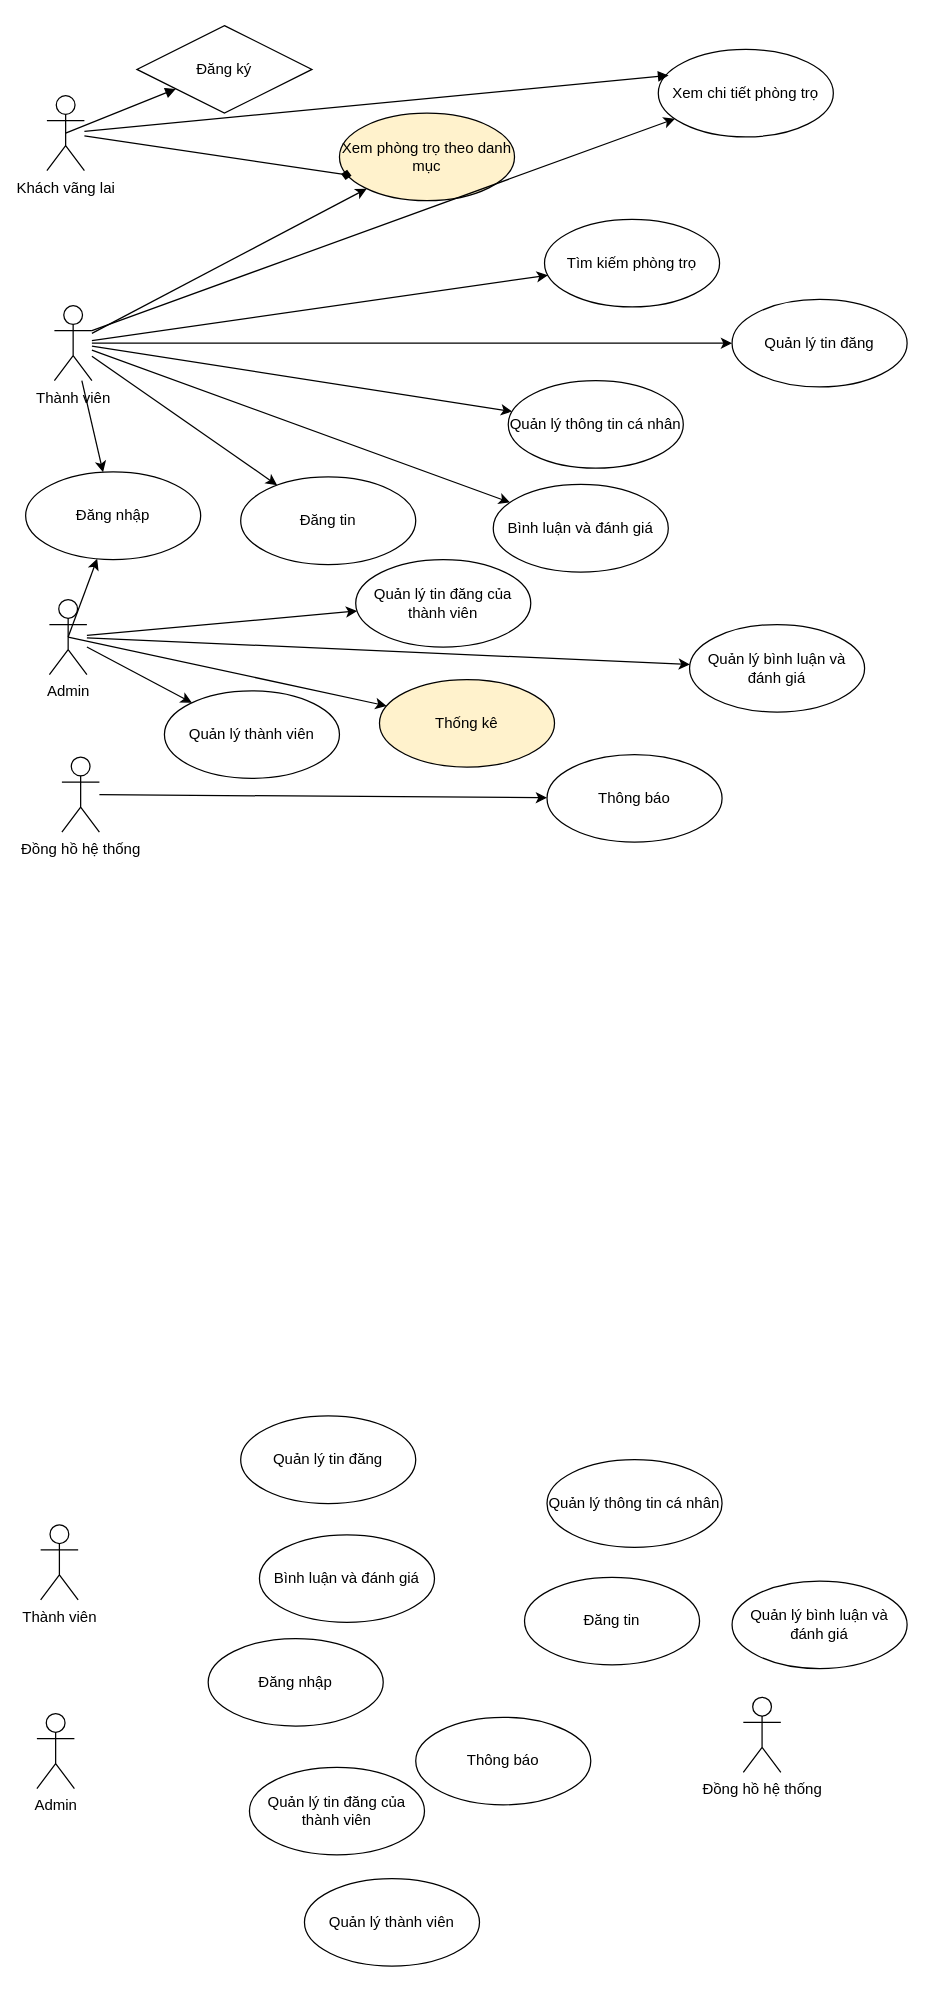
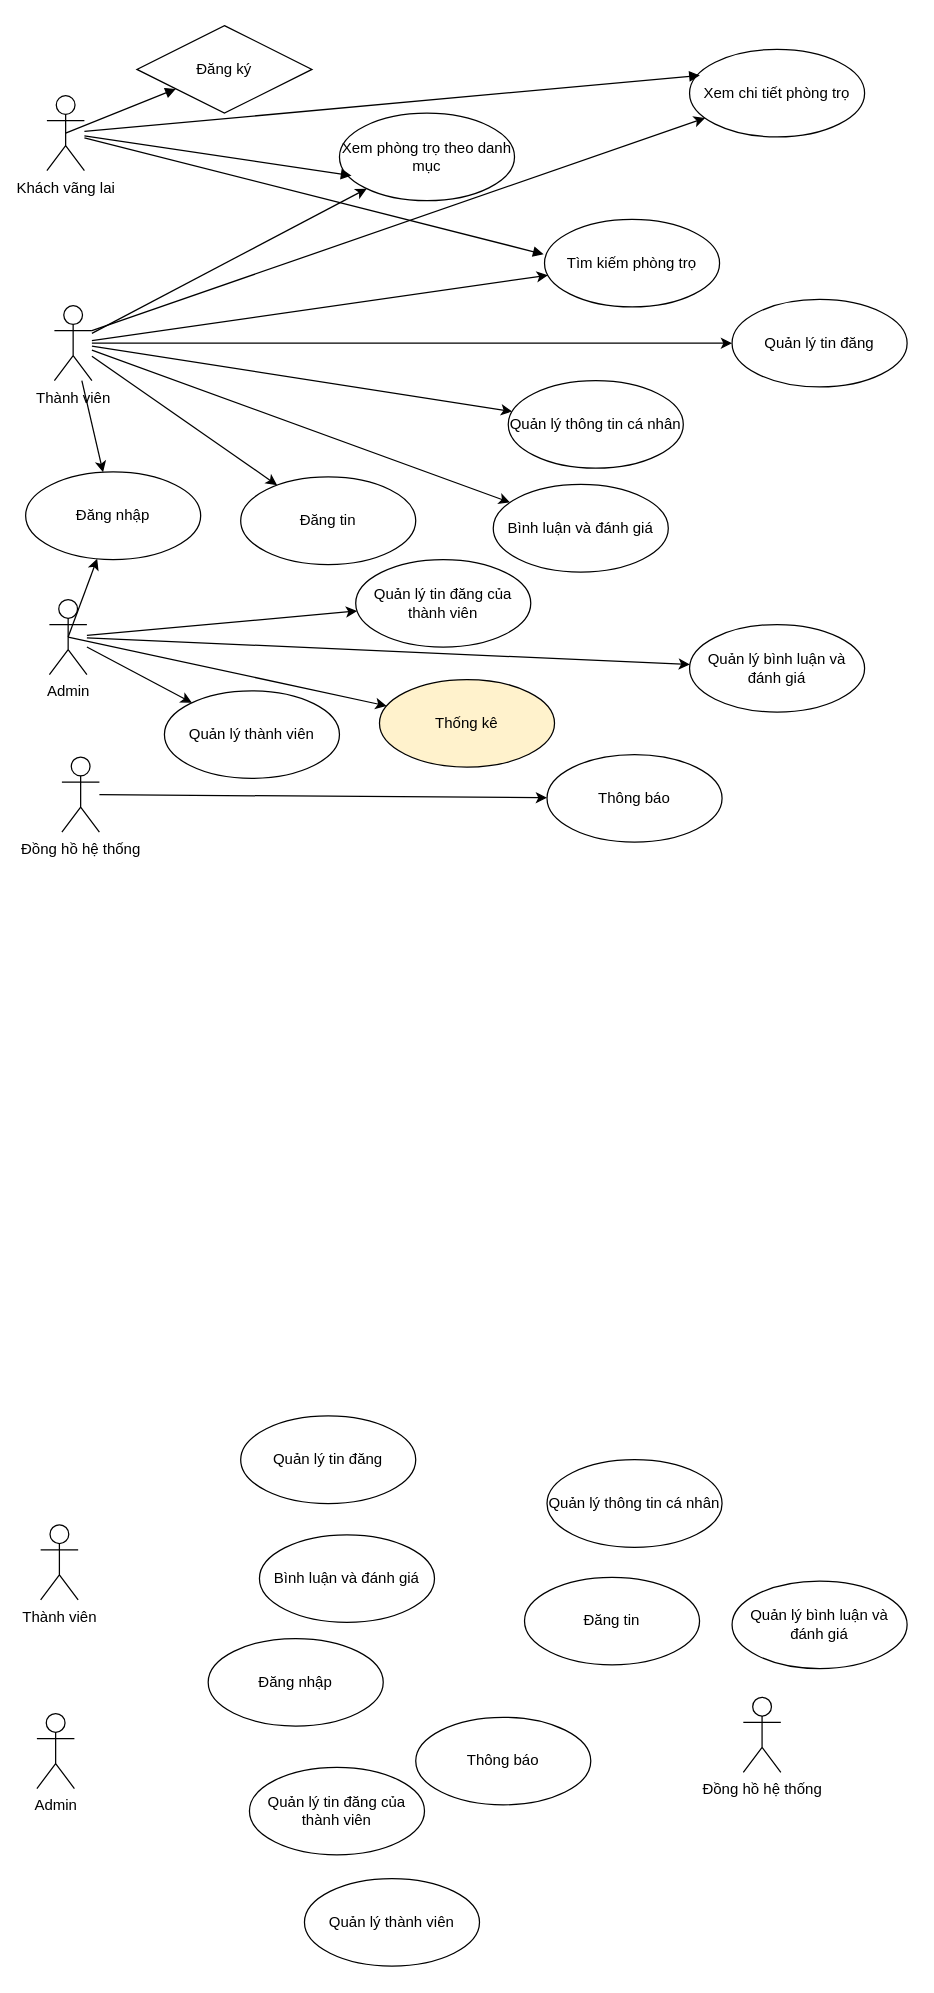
node "Xem chi tiết phòng trọ": moved (746, 93) -> (777, 93)
node "Xem phòng trọ theo danh mục": fillcolor #fff2cc -> #ffffff
edge "Khách vãng lai" -> "Tìm kiếm phòng trọ": added
edge "Khách vãng lai" -> "Xem phòng trọ theo danh mục": arrowhead diamond -> block
